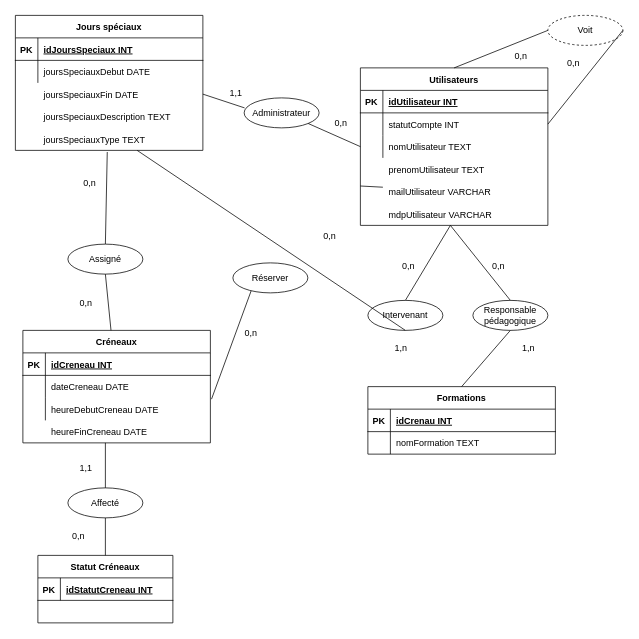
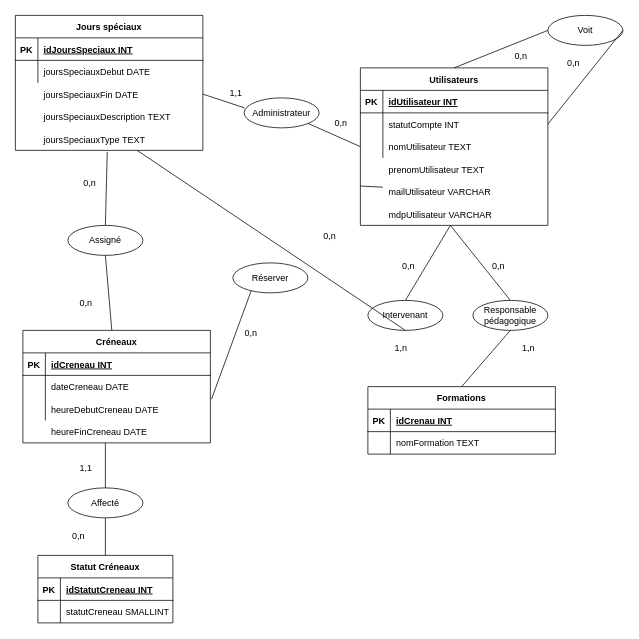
node "Voit": style dashed -> solid
node "Assigné": moved (105, 259) -> (105, 240)
node "statutCreneau SMALLINT": added
